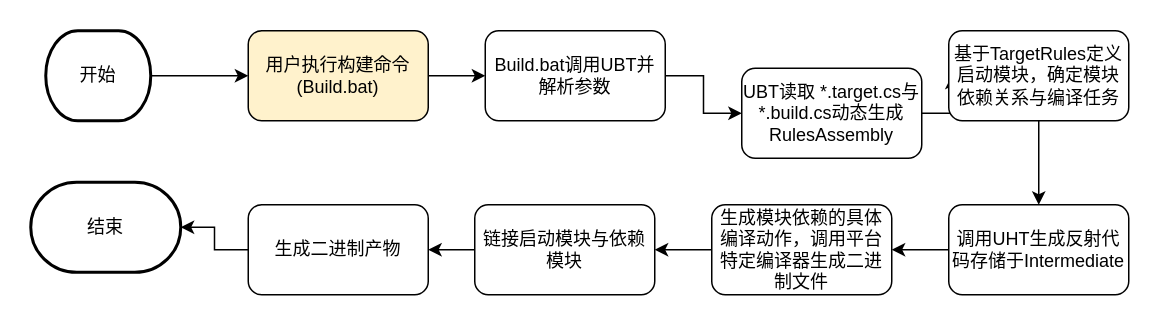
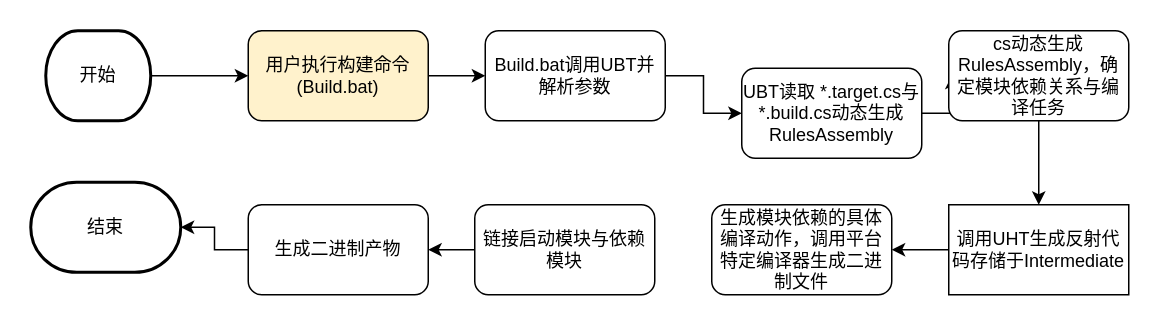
node "基于TargetRules定义启动模块，确定模块依赖关系与编译任务": label "基于TargetRules定义启动模块，确定模块依赖关系与编译任务" -> "cs动态生成RulesAssembly，确定模块依赖关系与编译任务"
edge "生成模块依赖的具体编译动作，调用平台特定编译器生成二进制文件" -> "链接启动模块与依赖模块": removed
node "调用UHT生成反射代码存储于Intermediate": shape rounded rectangle -> rectangle
